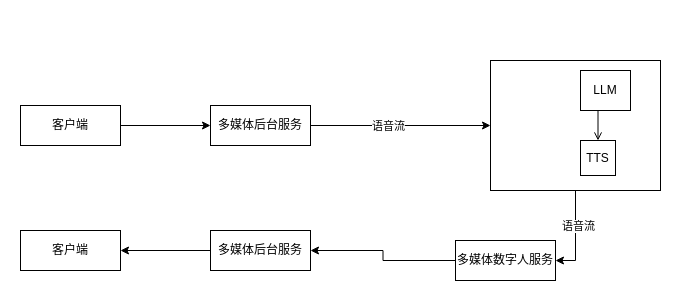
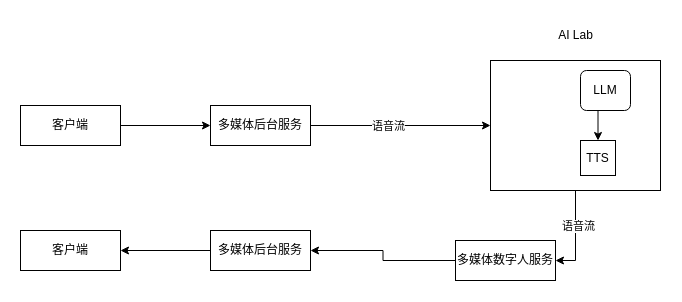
node "AI Lab": added
node "LLM": shape rectangle -> rounded rectangle
edge "LLM" -> "TTS": arrowhead open -> classic
